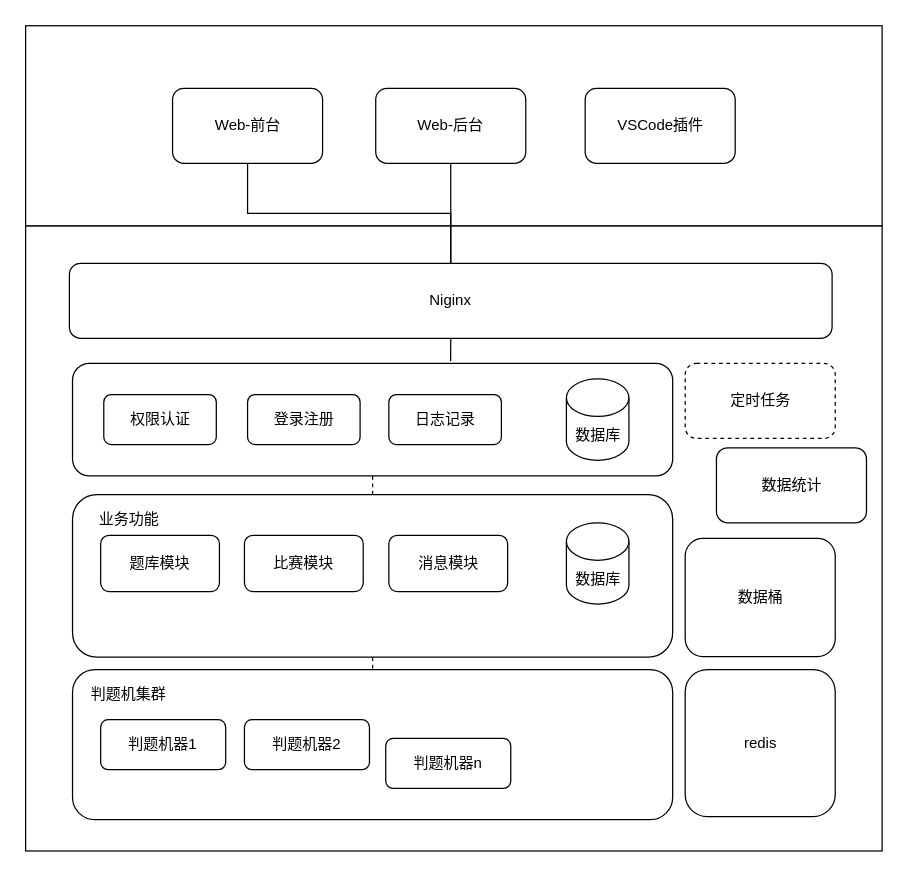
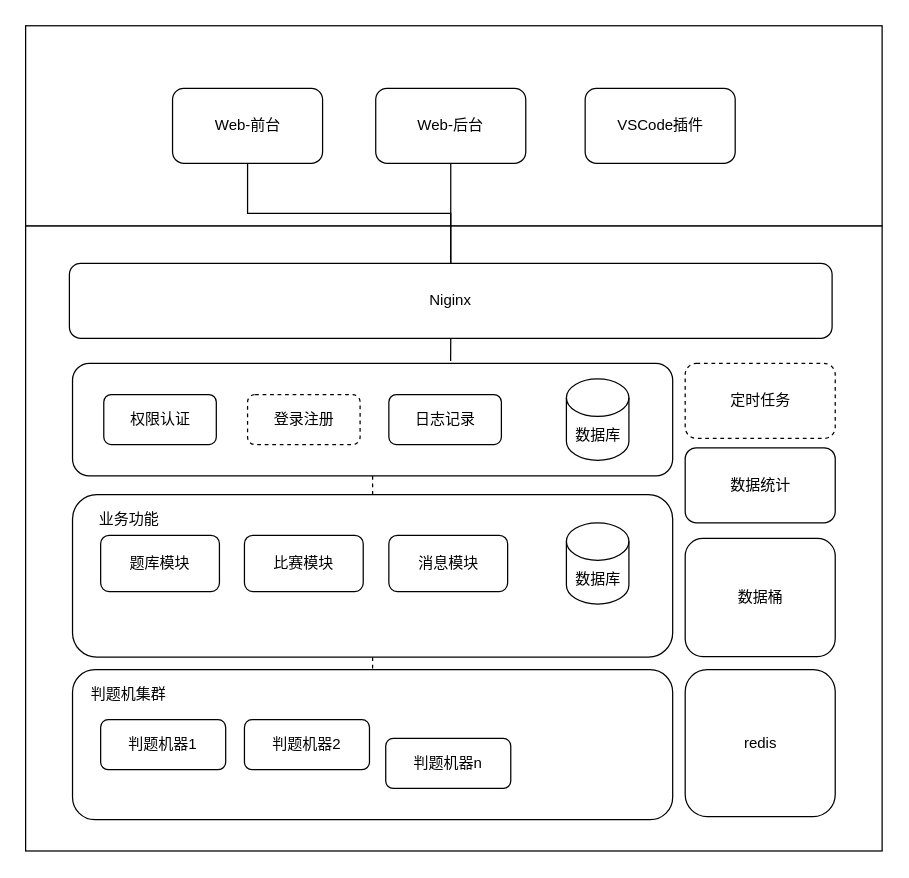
node "登录注册": style solid -> dashed
node "数据统计": moved (791, 485) -> (760, 485)
